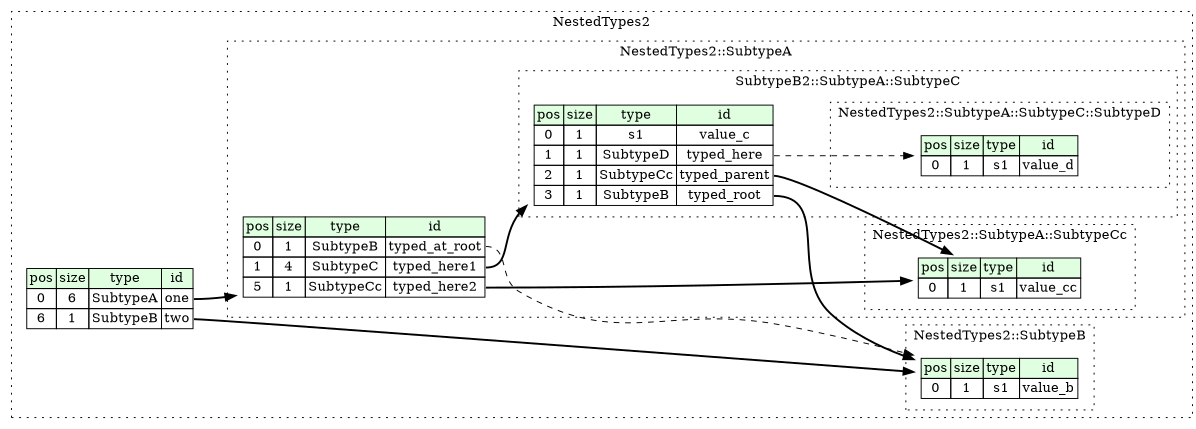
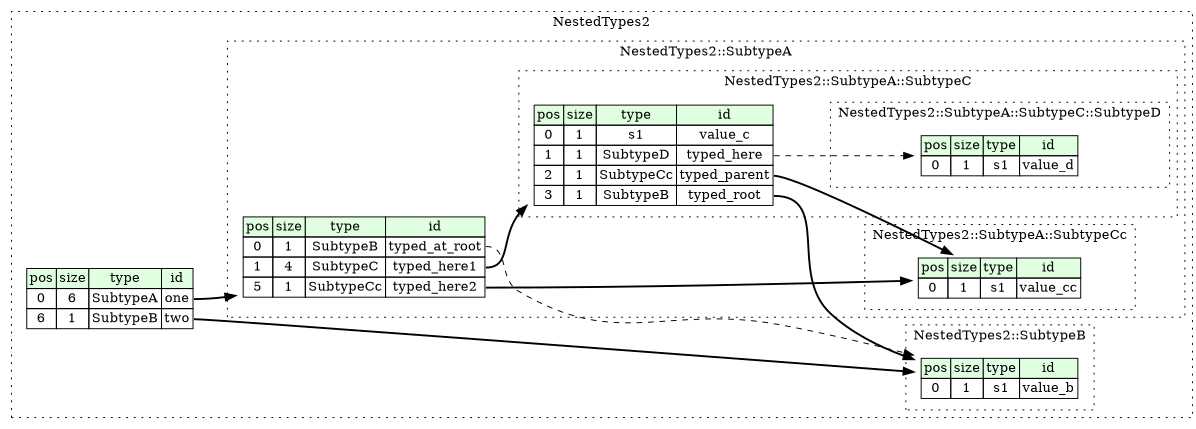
cluster "SubtypeB2::SubtypeA::SubtypeC": label "SubtypeB2::SubtypeA::SubtypeC" -> "NestedTypes2::SubtypeA::SubtypeC"
